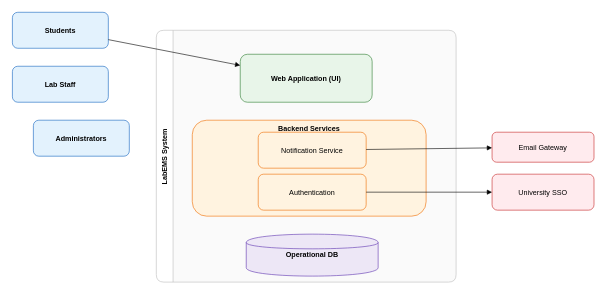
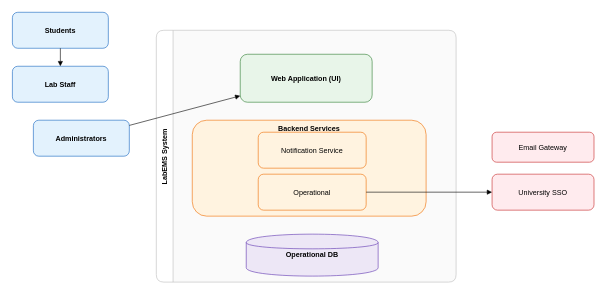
edge "Students" -> "Web Application (UI)": now "Students" -> "Lab Staff"
edge "Administrators" -> "Web Application (UI)": added
edge "Notification Service" -> "Email Gateway": removed
node "Authentication": label "Authentication" -> "Operational"
